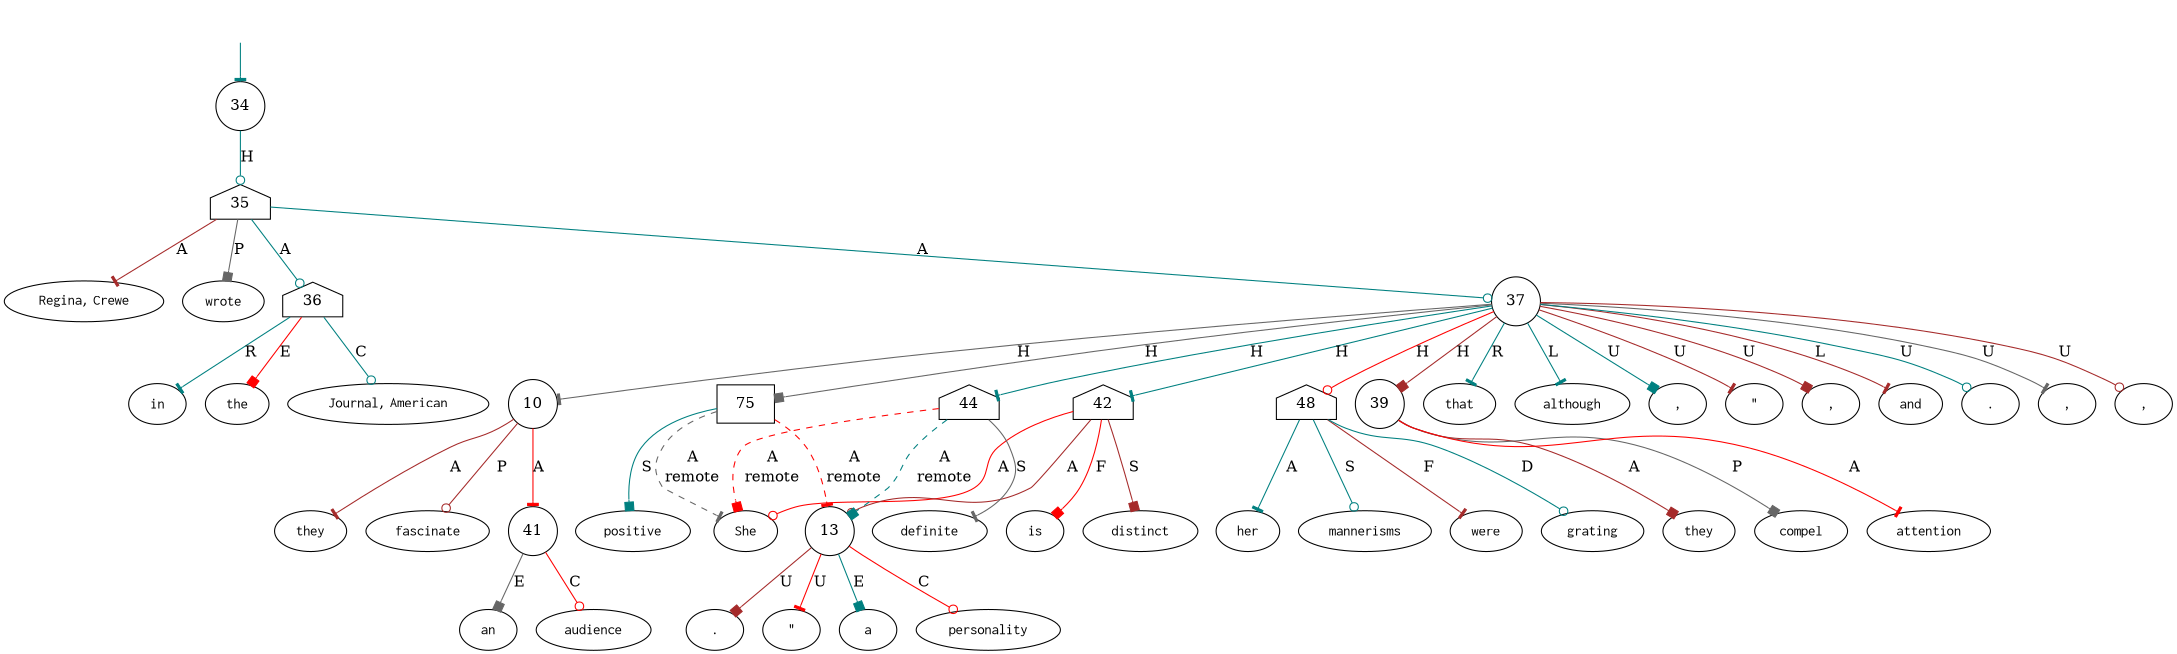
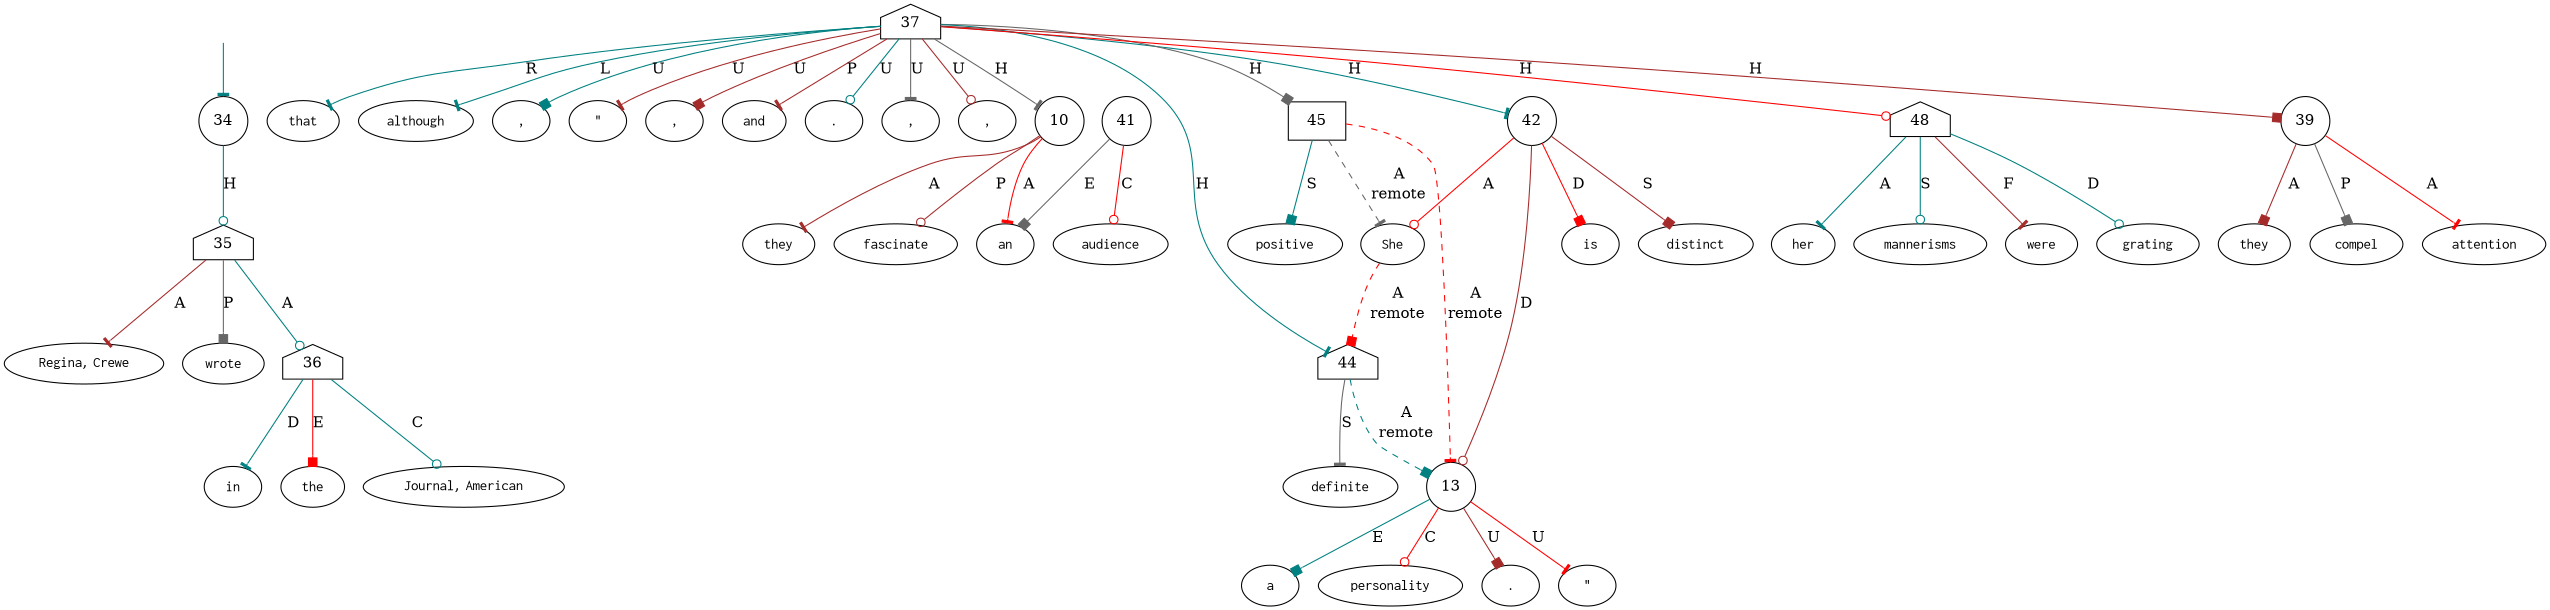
edge "35" -> "37": removed, label "A"
node "37": shape circle -> house
edge "36" -> "in": label "R" -> "D"
edge "37" -> "and": label "L" -> "P"
node "75": label "75" -> "45"
node "42": shape house -> circle
edge "44" -> "She": reversed
edge "10" -> "41": now "10" -> "an"
edge "42" -> "13": label "A" -> "D"
edge "42" -> "is": label "F" -> "D"
